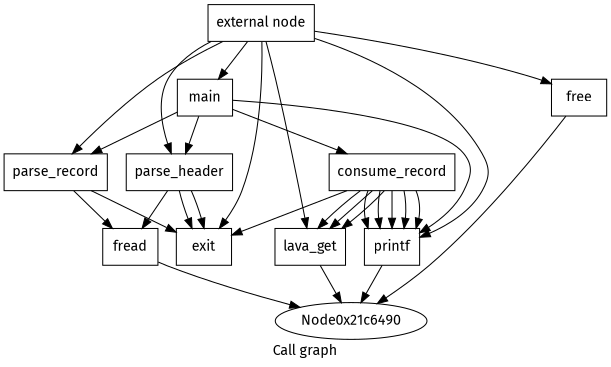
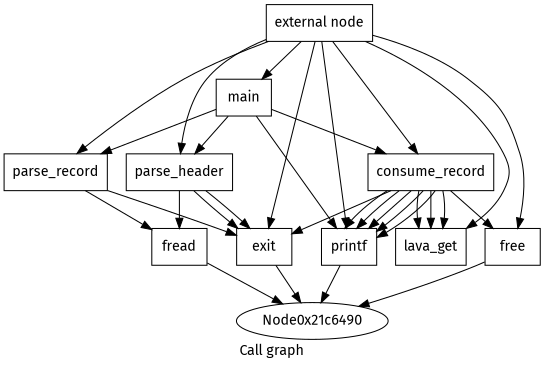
edge "external node" -> "consume_record": added
edge "consume_record" -> "free": added
edge "lava_get" -> "Node0x21c6490": now "exit" -> "Node0x21c6490"
